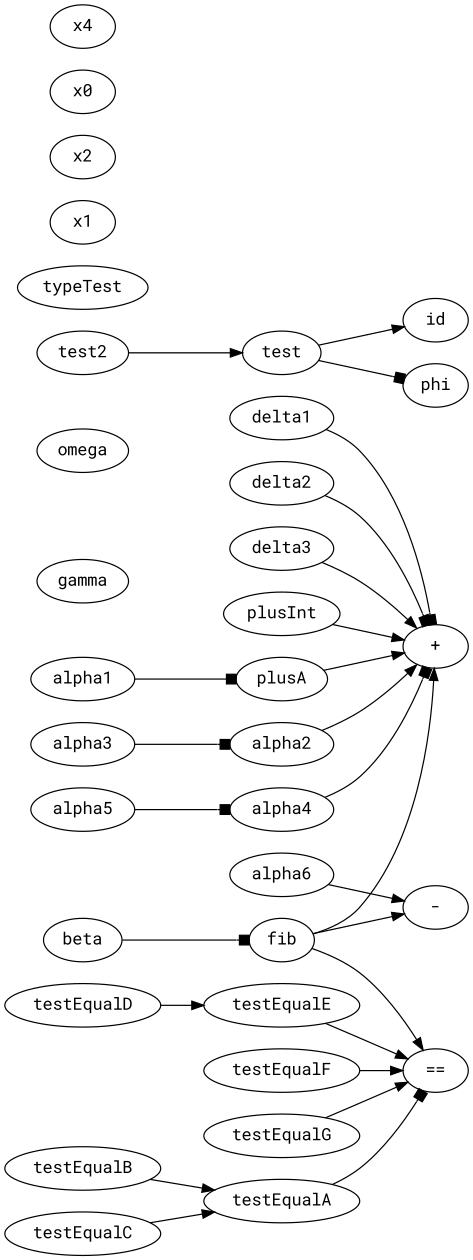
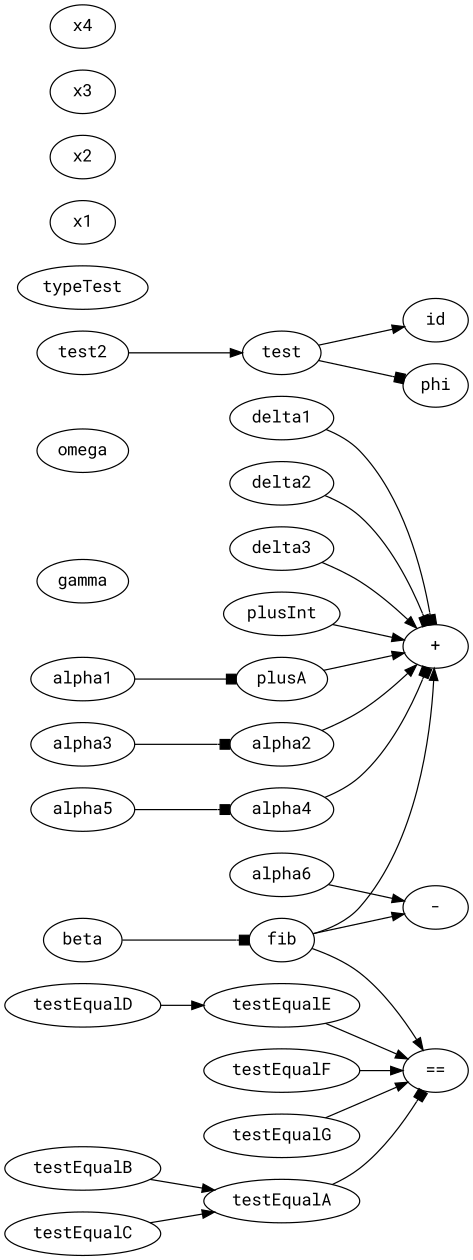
node "x0": label "x0" -> "x3"
